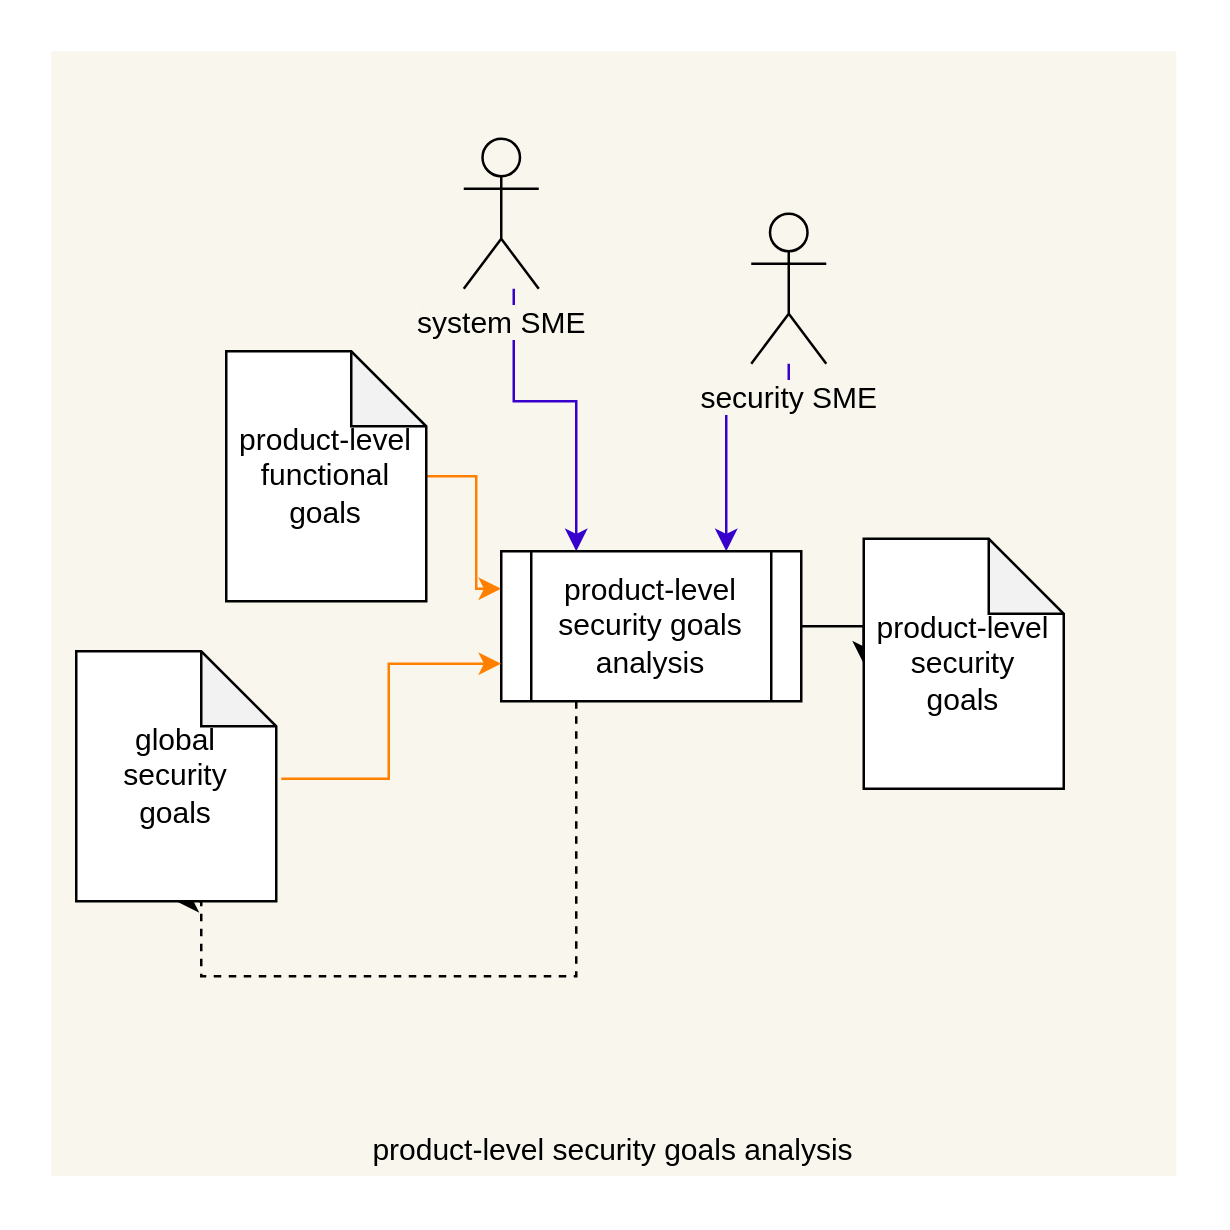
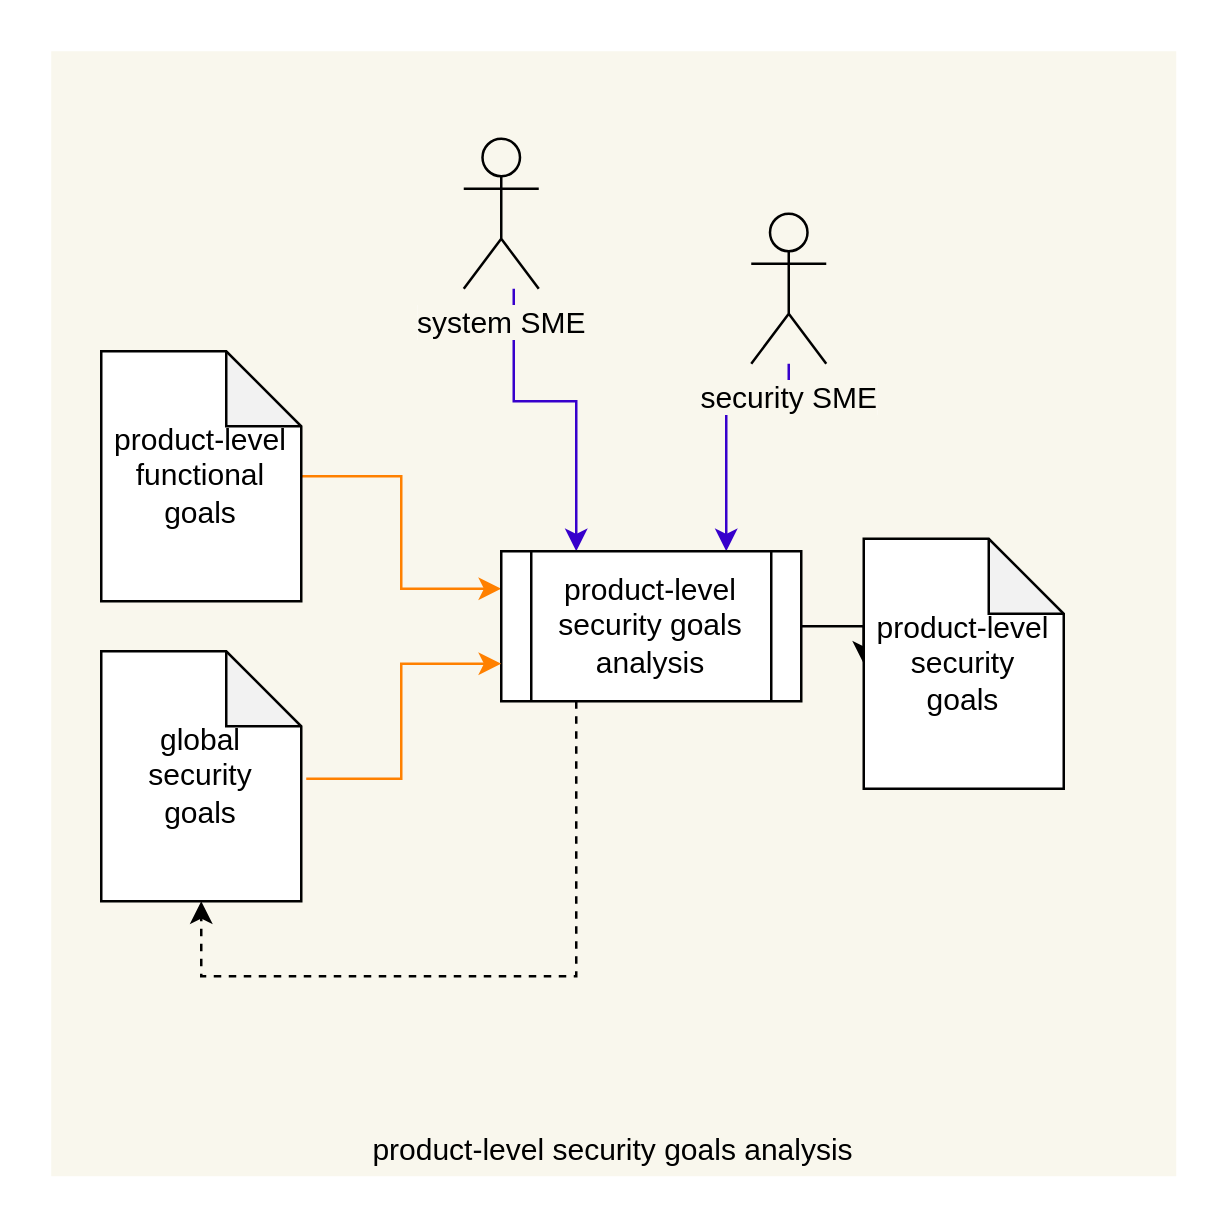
node "product-level functional goals": moved (326, 476) -> (201, 476)
node "global security goals": moved (176, 776) -> (201, 776)
